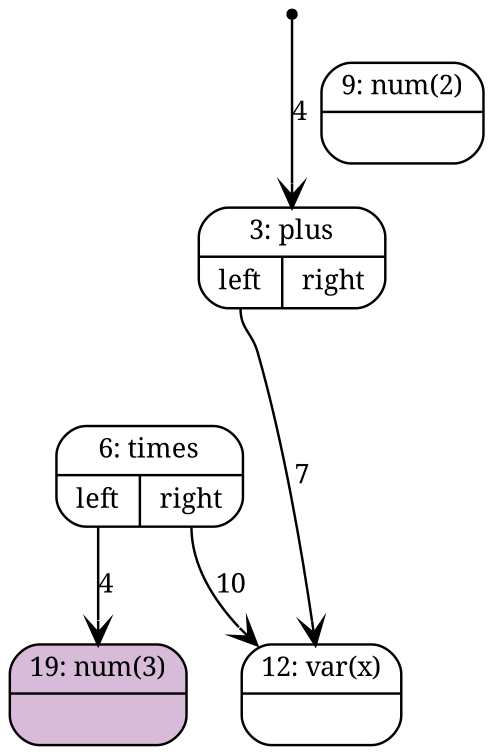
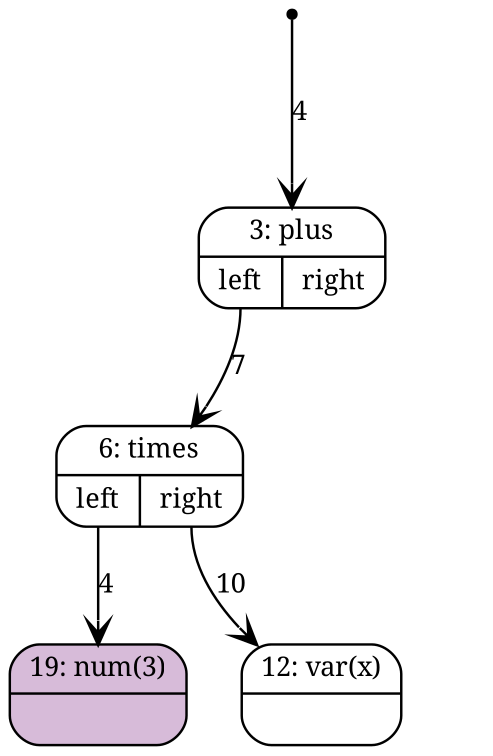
node "9: num(2)": removed
edge "3: plus" -> "12: var(x)": now "3: plus" -> "6: times"
